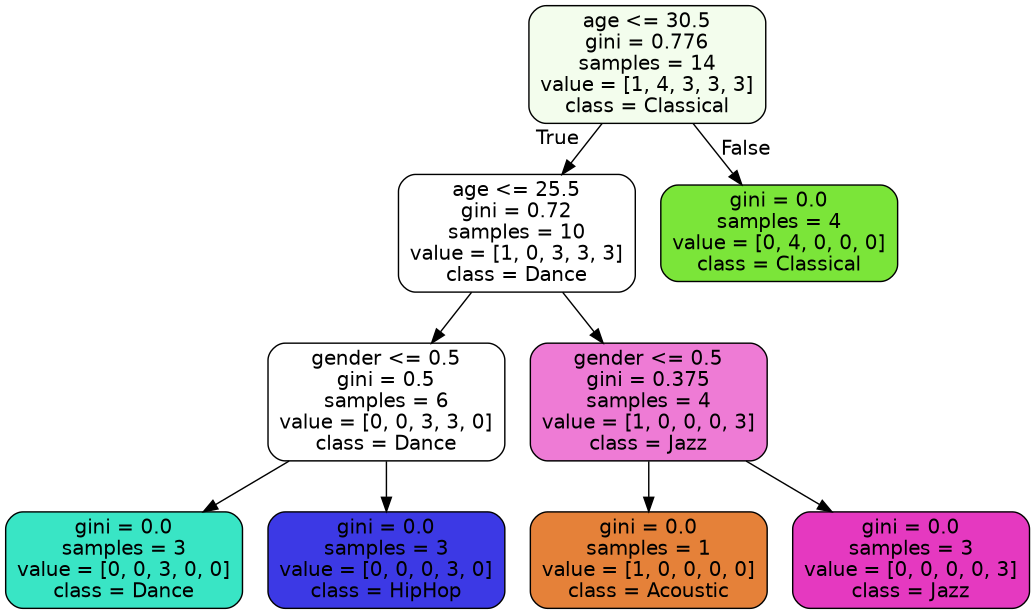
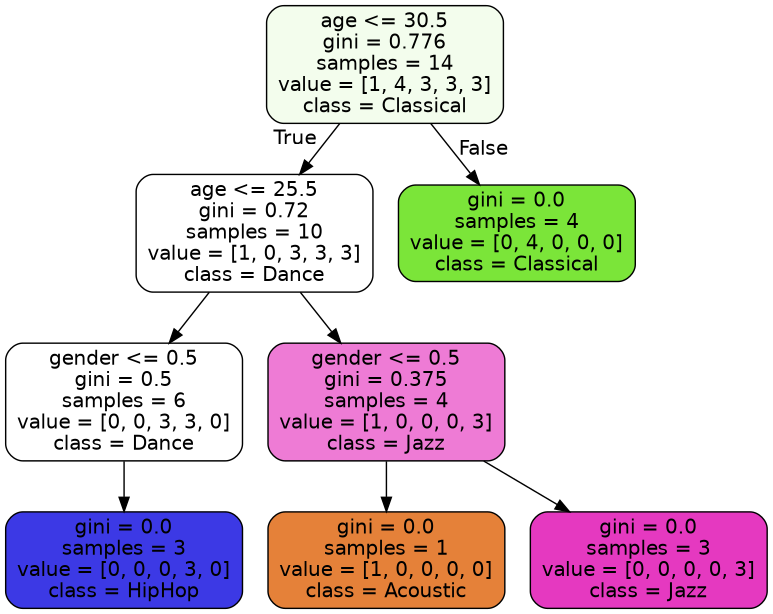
node "gini = 0.0 samples = 3 value = [0, 0, 3, 0, 0] class = Dance": removed
